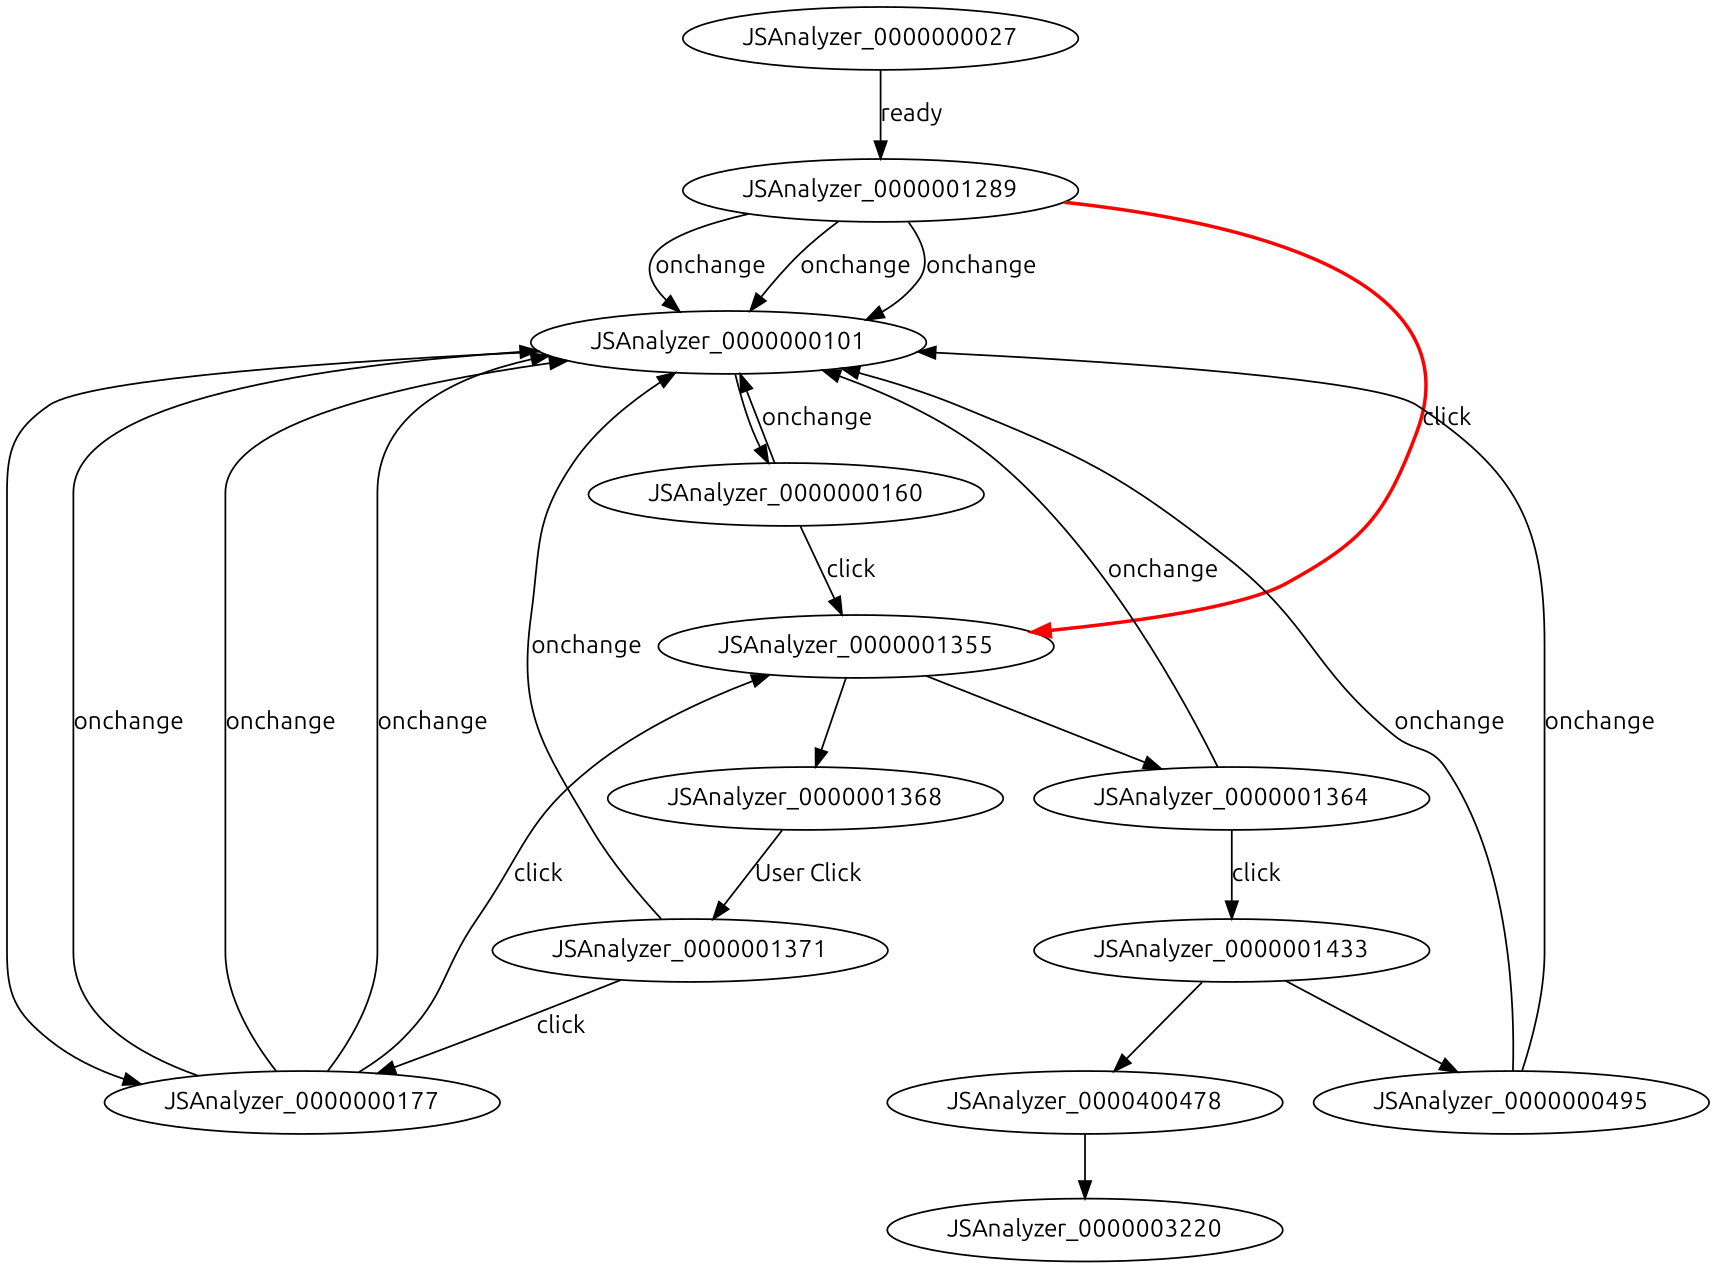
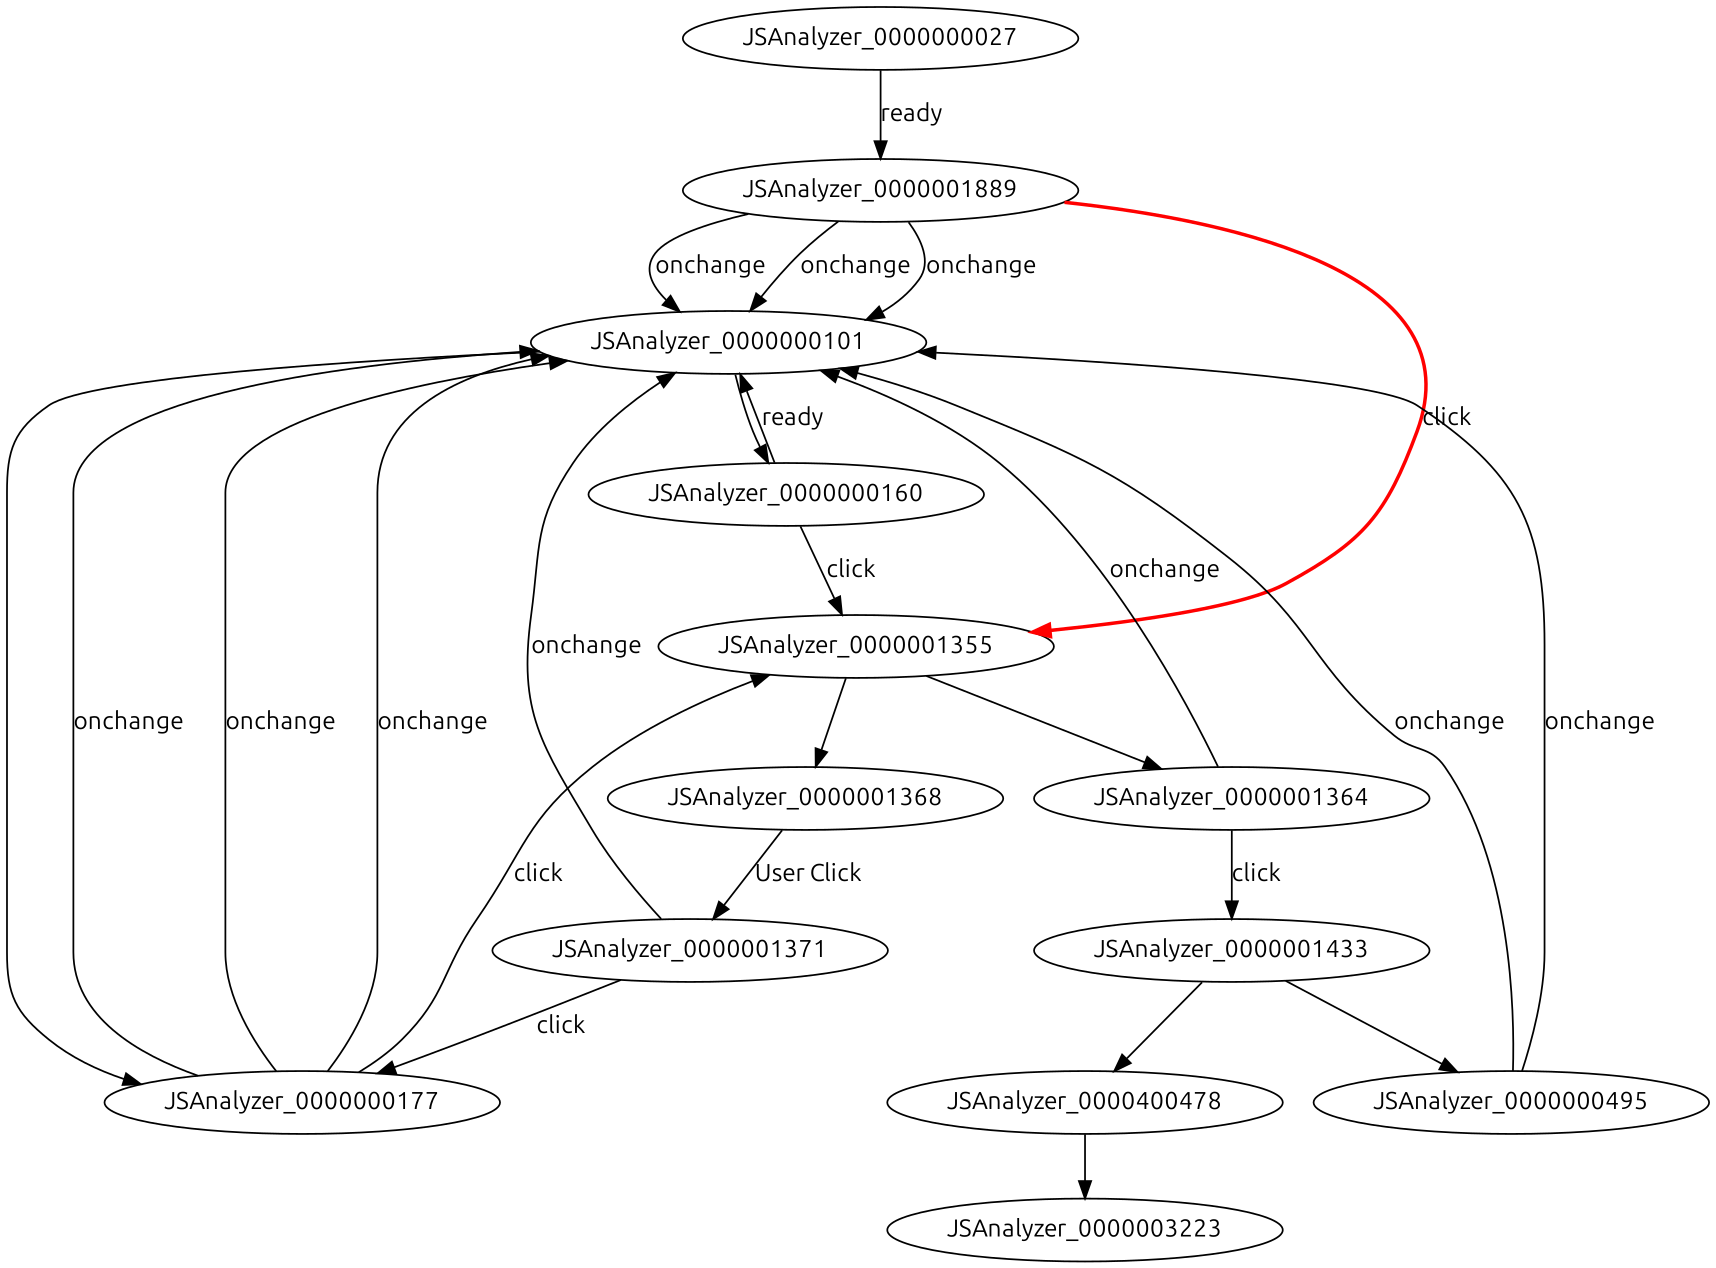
node "JSAnalyzer_0000001289": label "JSAnalyzer_0000001289" -> "JSAnalyzer_0000001889"
edge "JSAnalyzer_0000000160" -> "JSAnalyzer_0000000101": label "onchange" -> "ready"
node "JSAnalyzer_0000003220": label "JSAnalyzer_0000003220" -> "JSAnalyzer_0000003223"
